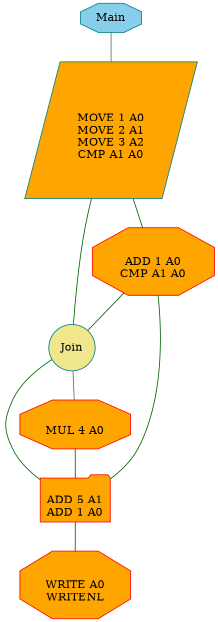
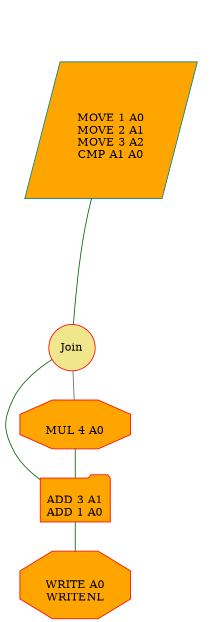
node "Main": removed
node "ADD 1 A0 CMP A1 A0": removed
node "Join": color teal -> red
node "ADD 5 A1 ADD 1 A0": label "ADD 5 A1 ADD 1 A0" -> "ADD 3 A1 ADD 1 A0"
